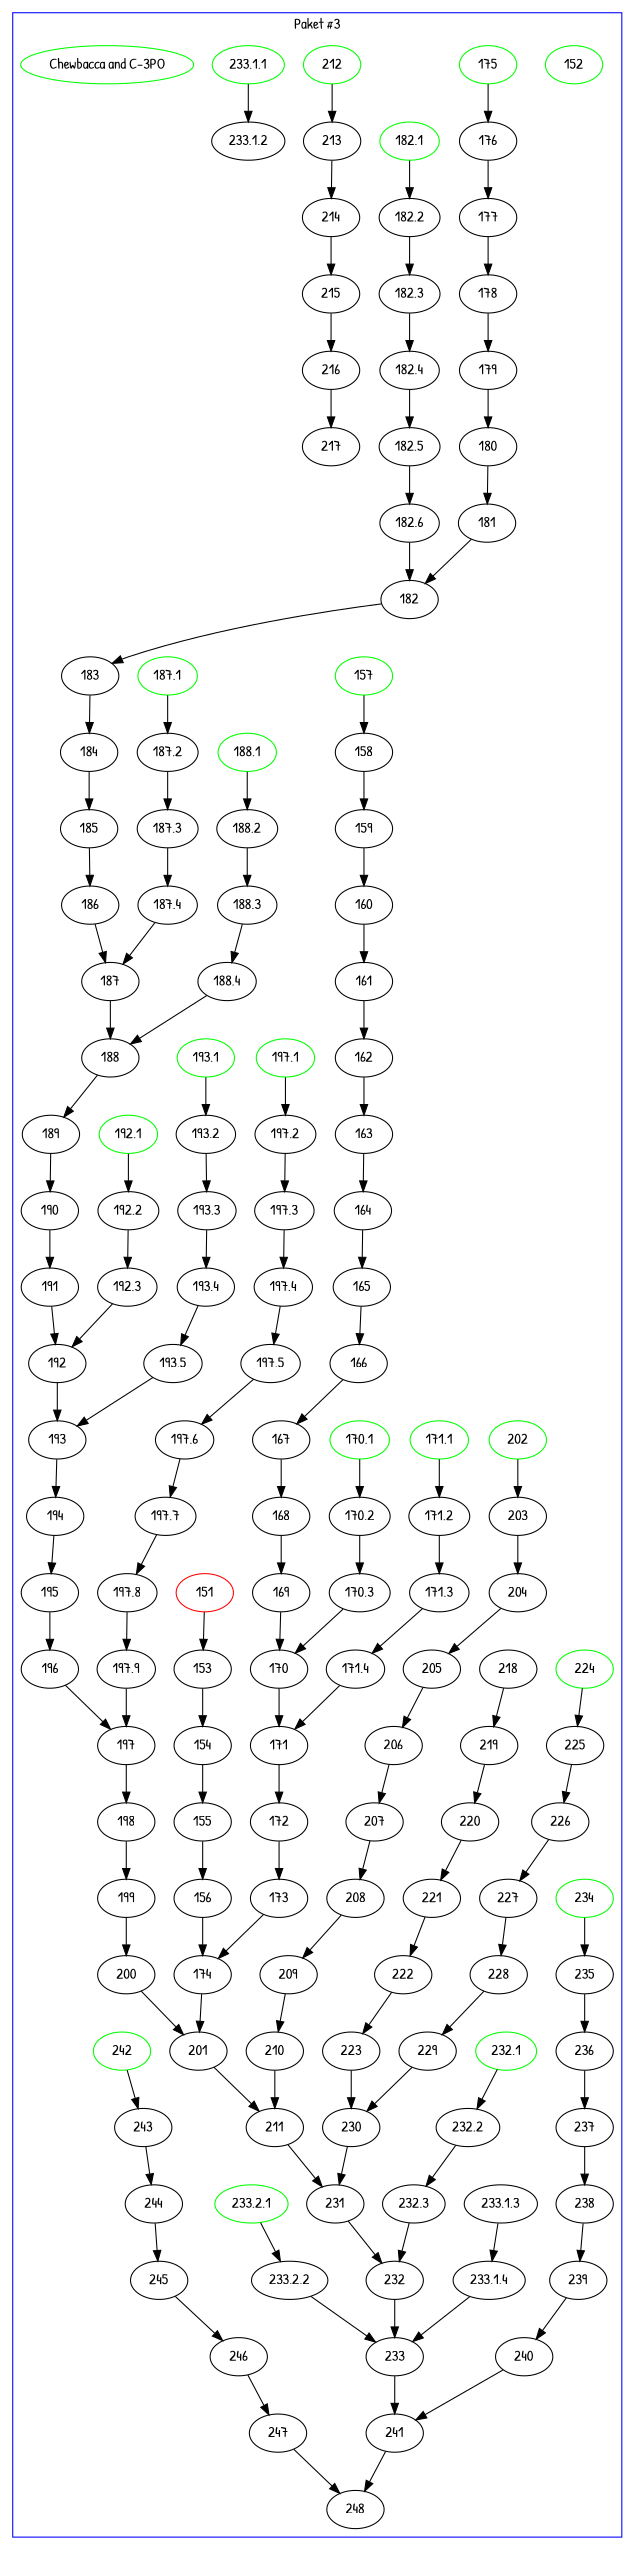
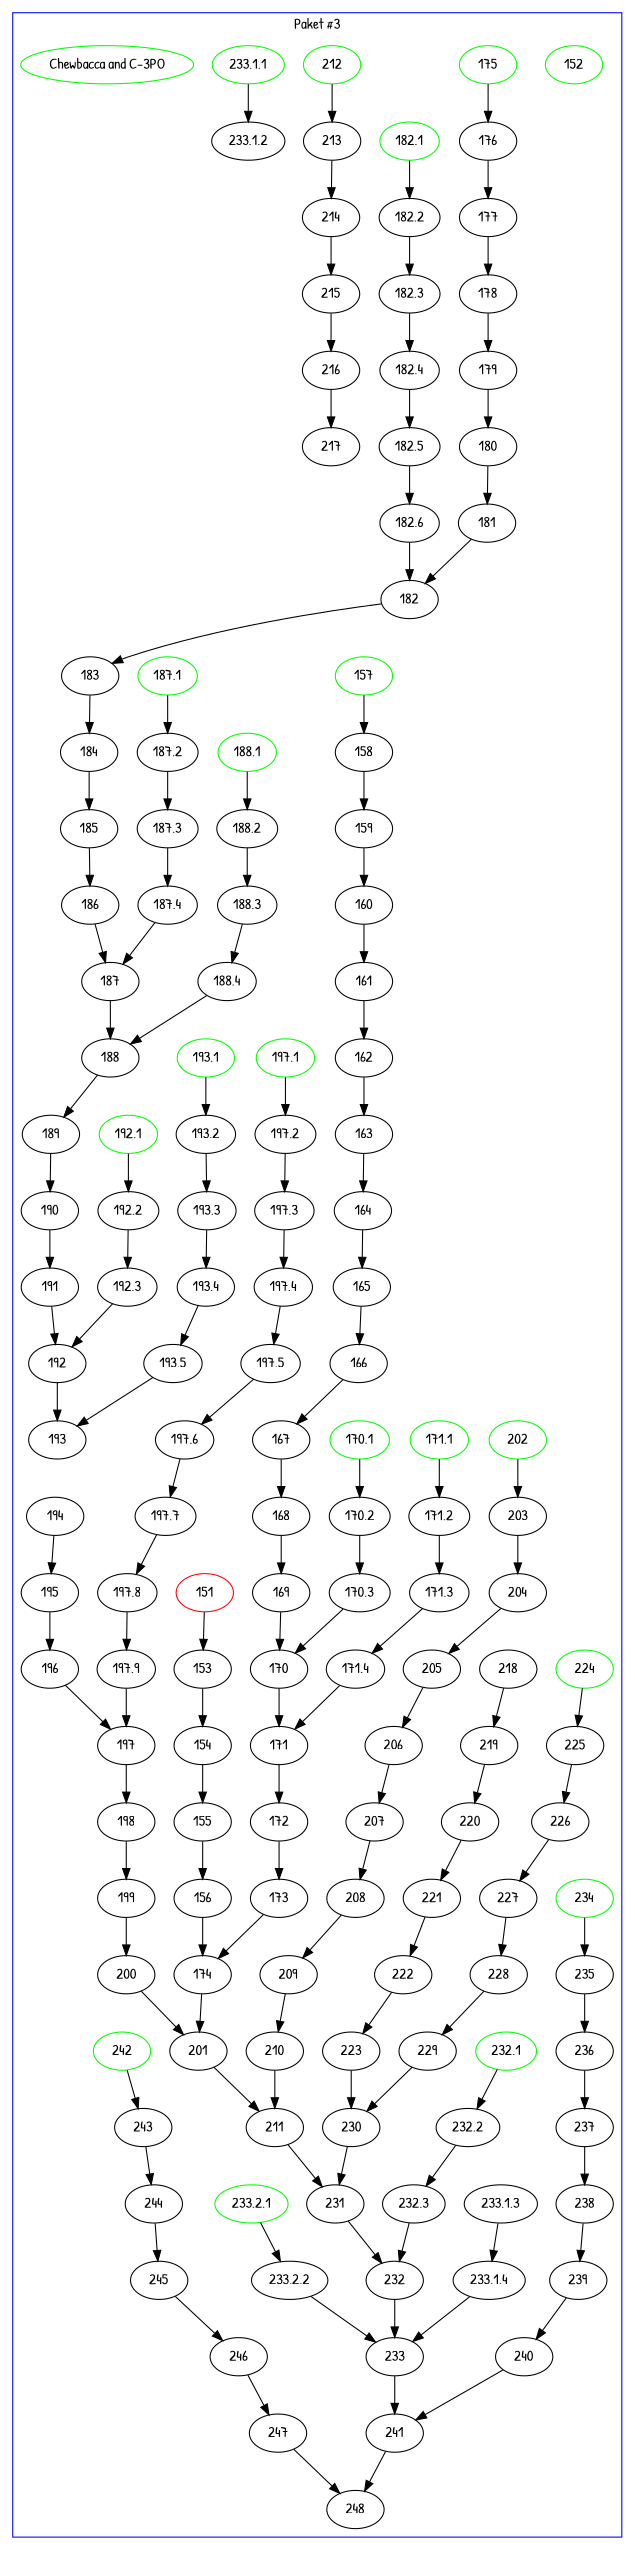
edge "193" -> "194": removed
